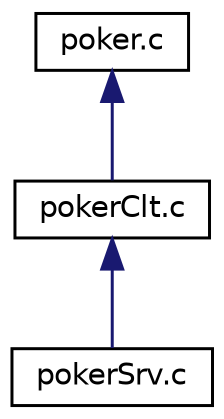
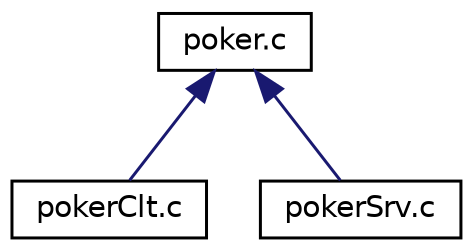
edge "pokerSrv.c" -> "pokerClt.c": now "pokerSrv.c" -> "poker.c"
